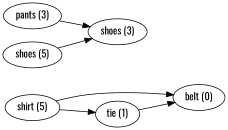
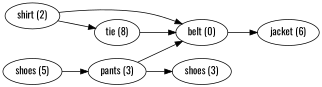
node "jacket (6)": added
edge "shoes (5)" -> "shoes (3)": now "shoes (5)" -> "pants (3)"
edge "pants (3)" -> "belt (0)": added
node "shirt (5)": label "shirt (5)" -> "shirt (2)"
node "tie (1)": label "tie (1)" -> "tie (8)"
